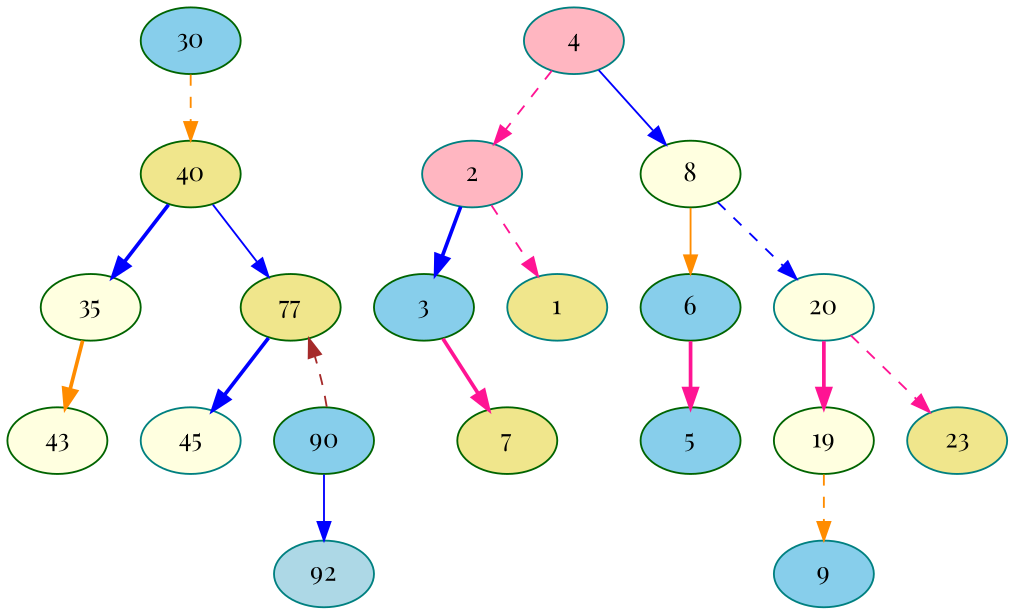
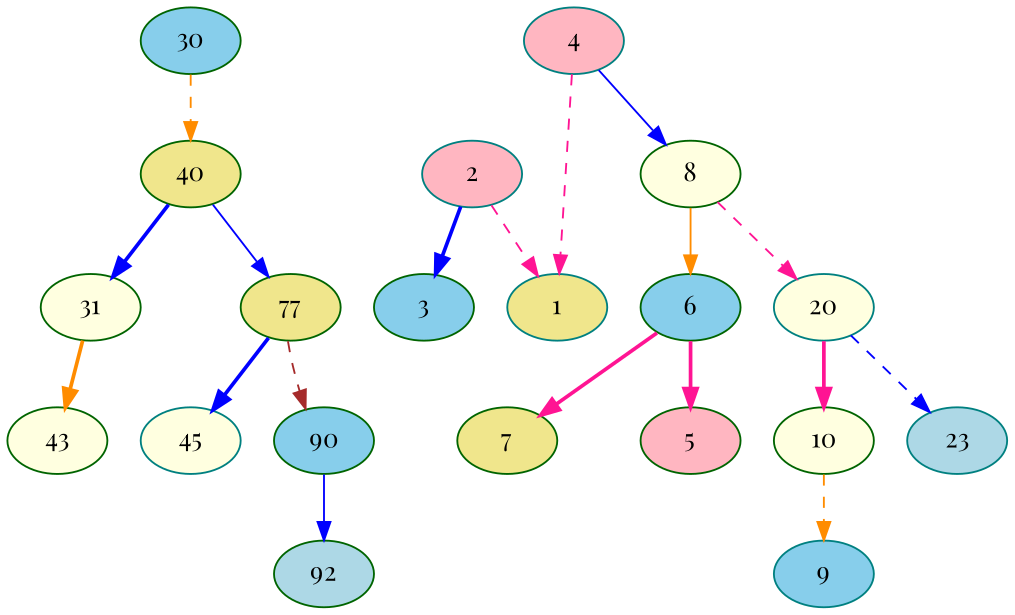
edge "4" -> "2": now "4" -> "1"
edge "8" -> "20": color blue -> deeppink
node "35": label "35" -> "31"
edge "3" -> "7": now "6" -> "7"
edge "20" -> "23": color deeppink -> blue
edge "90" -> "77": reversed
node "5": fillcolor skyblue -> lightpink
node "19": label "19" -> "10"
node "23": fillcolor khaki -> lightblue
node "92": color teal -> darkgreen
